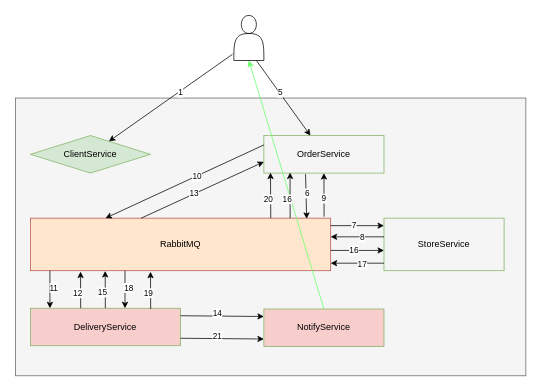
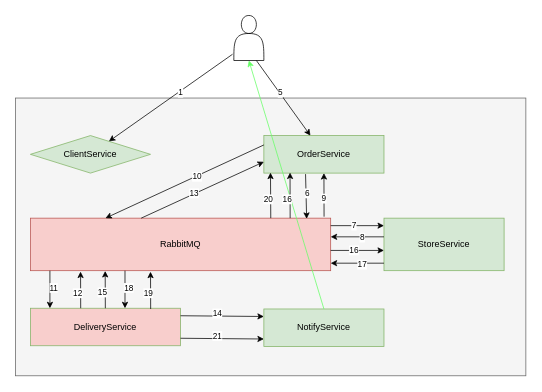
node "OrderService": fillcolor #f5f5f5 -> #d5e8d4
node "RabbitMQ": fillcolor #ffe6cc -> #f8cecc
node "StoreService": fillcolor #f5f5f5 -> #d5e8d4
node "NotifyService": fillcolor #f8cecc -> #d5e8d4
